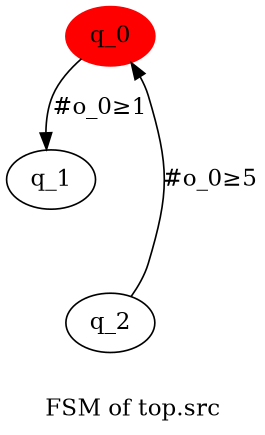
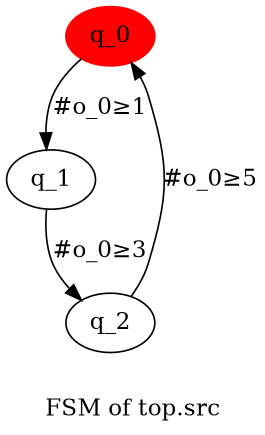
edge "q_1" -> "q_2": added, label "#o_0≥3"
